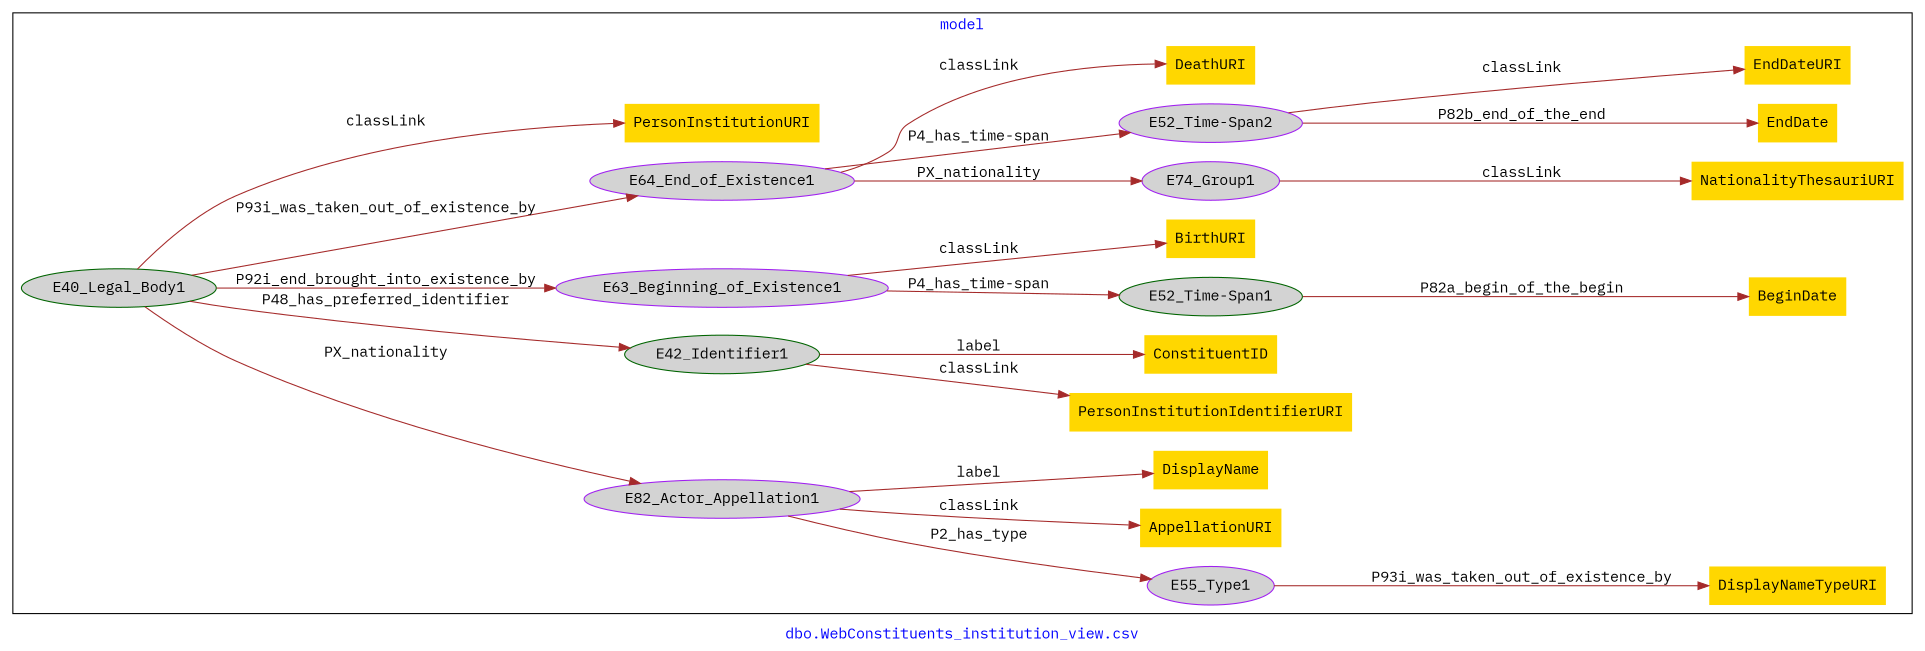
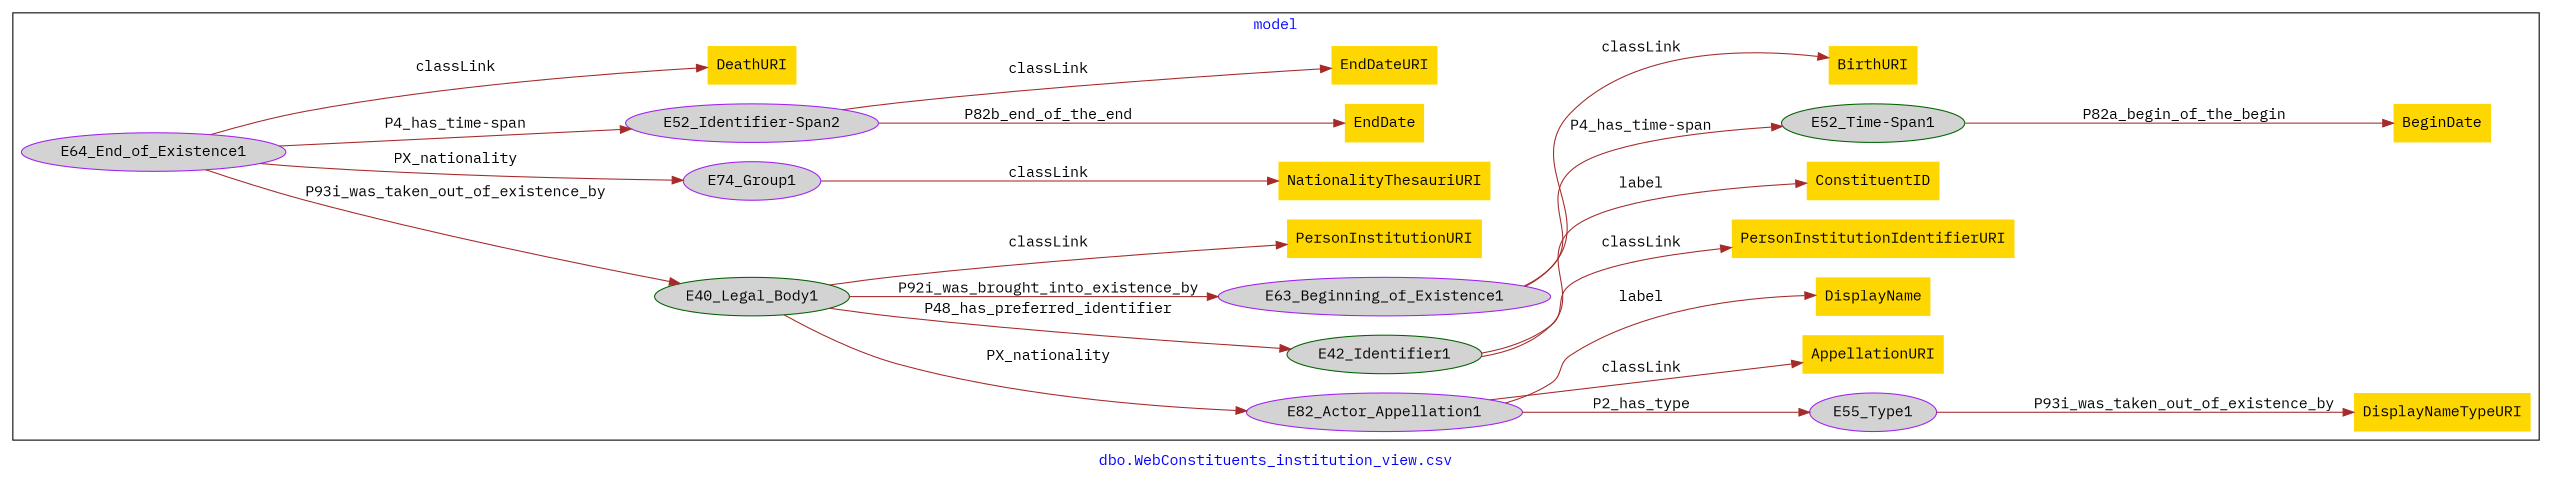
node "E52_Time-Span2": label "E52_Time-Span2" -> "E52_Identifier-Span2"
edge "E40_Legal_Body1" -> "E64_End_of_Existence1": reversed
edge "E40_Legal_Body1" -> "E63_Beginning_of_Existence1": label "P92i_end_brought_into_existence_by" -> "P92i_was_brought_into_existence_by"
